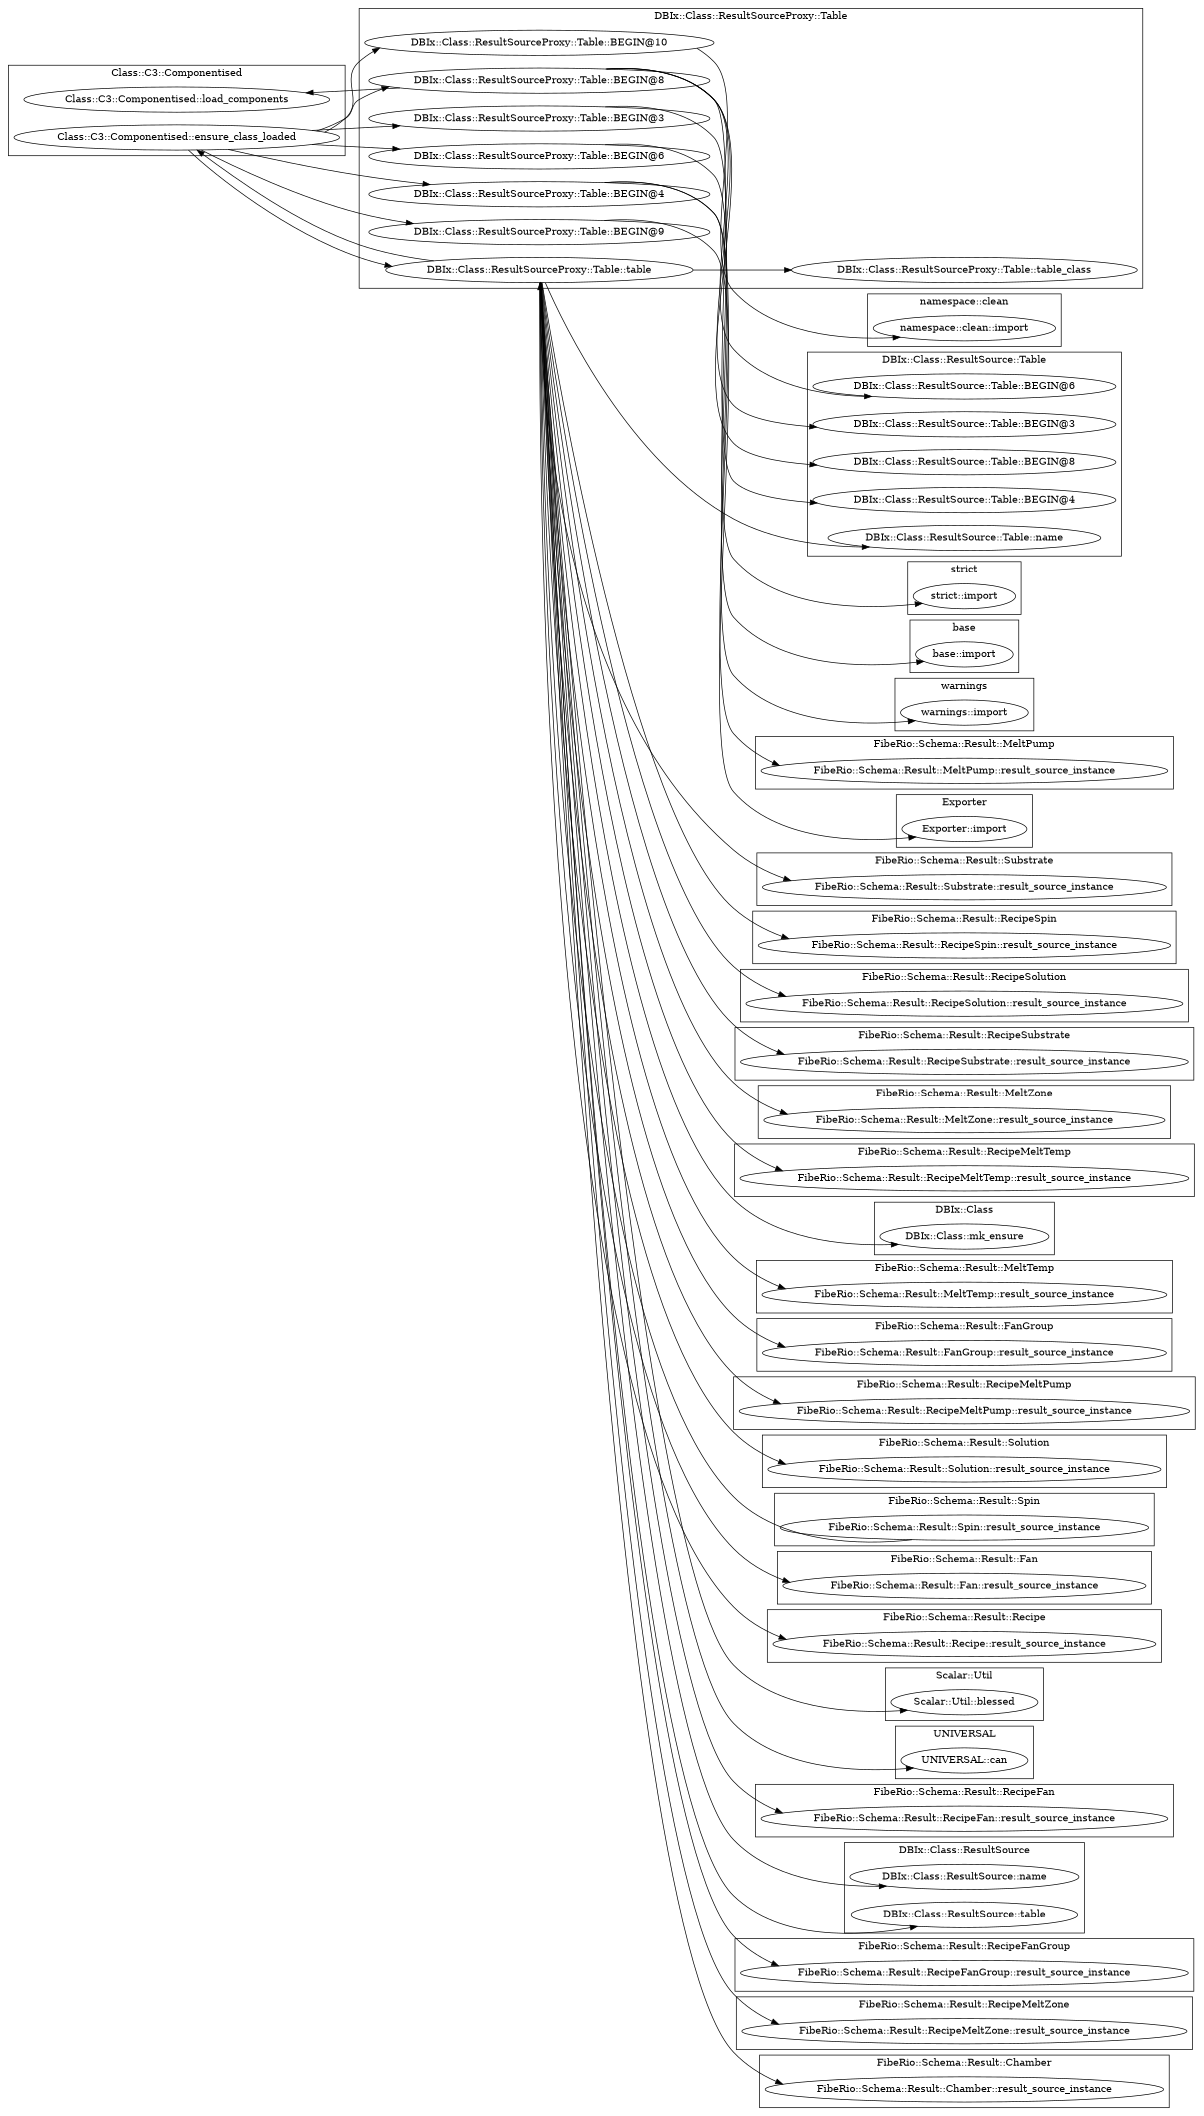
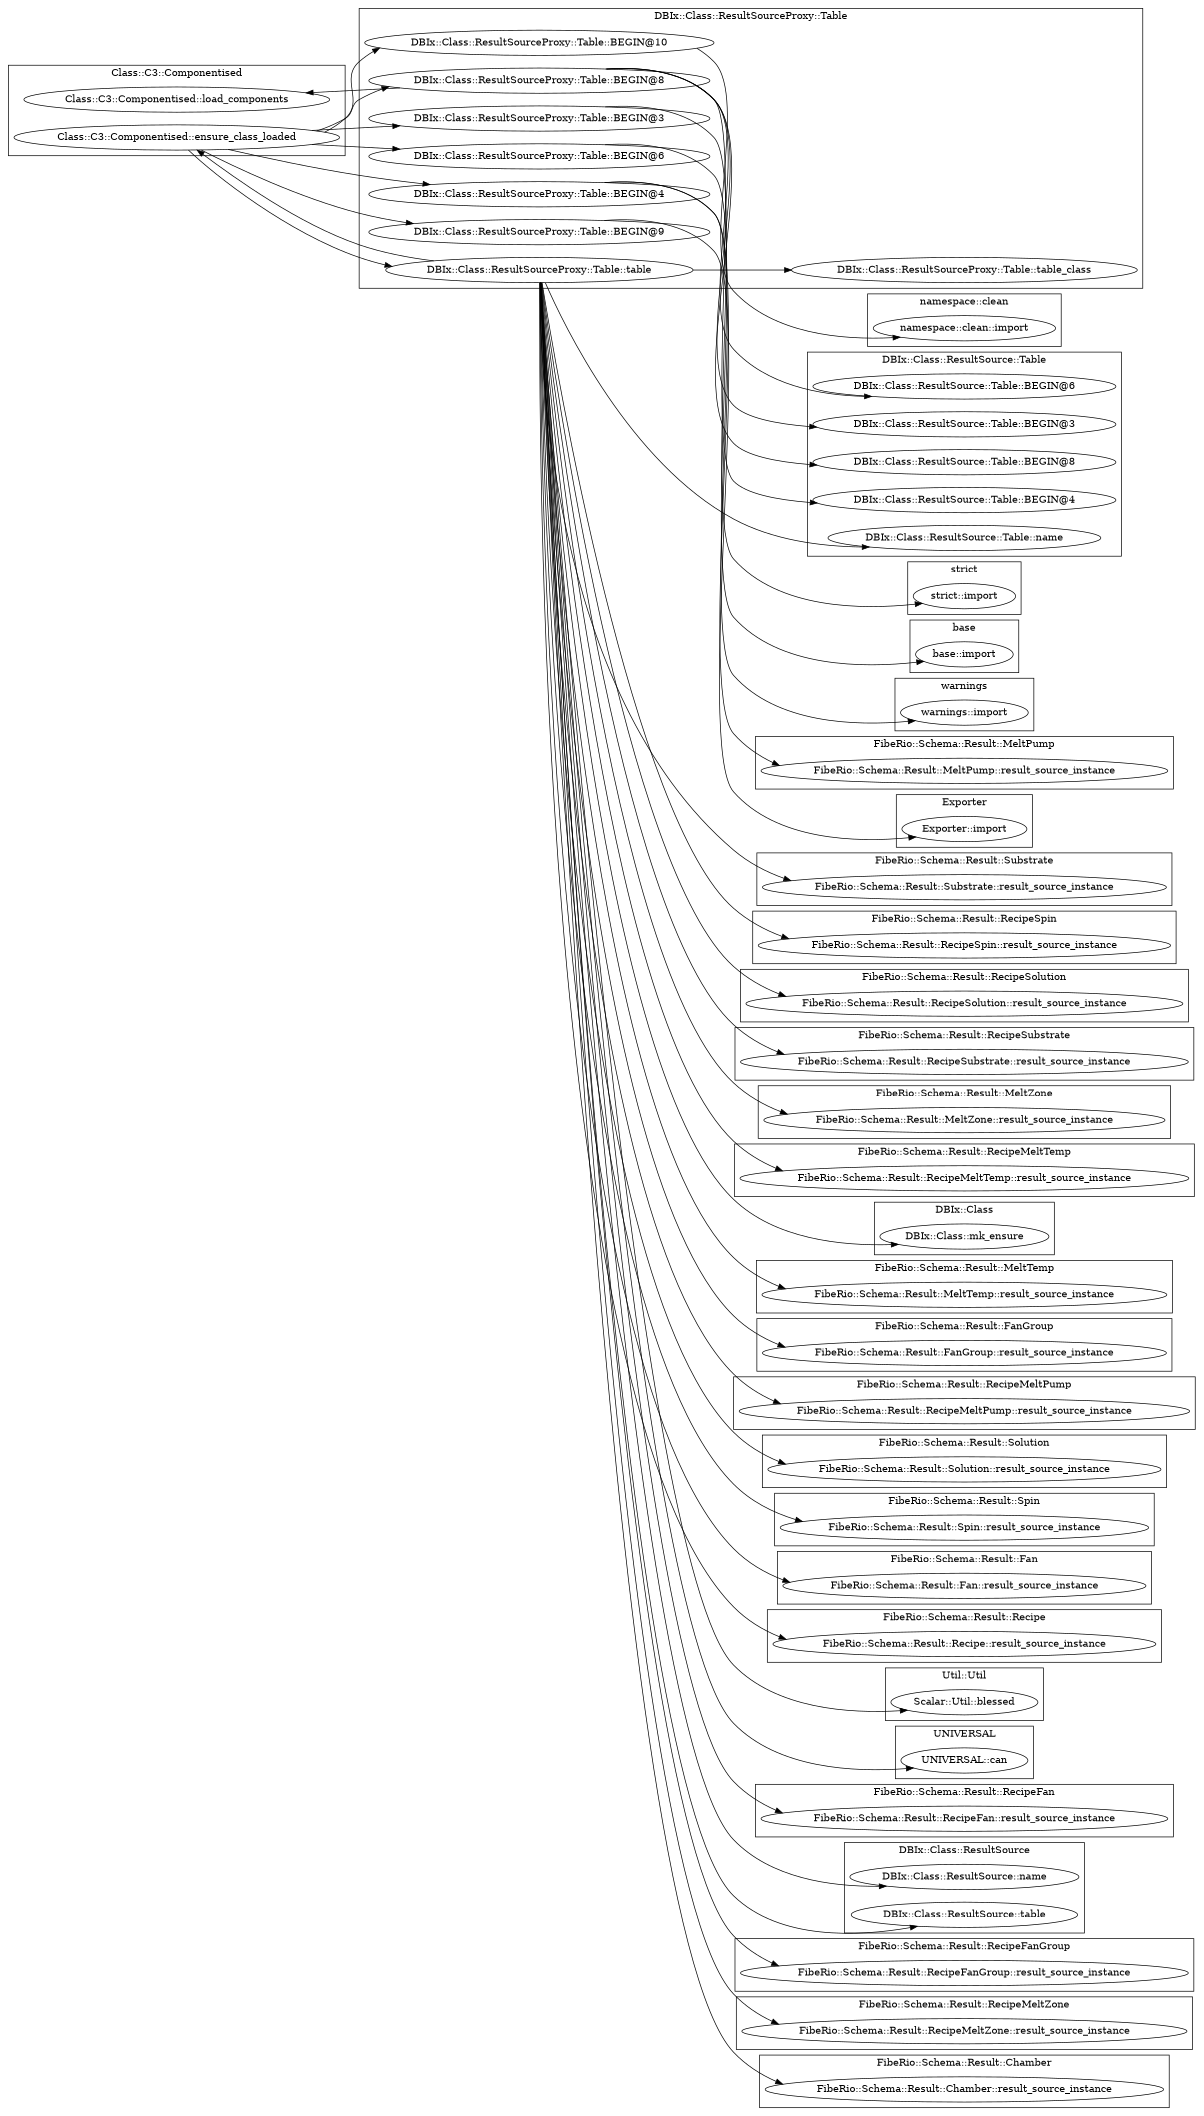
edge "FibeRio::Schema::Result::Spin::result_source_instance" -> "DBIx::Class::ResultSourceProxy::Table::table": reversed
cluster "Scalar::Util": label "Scalar::Util" -> "Util::Util"
